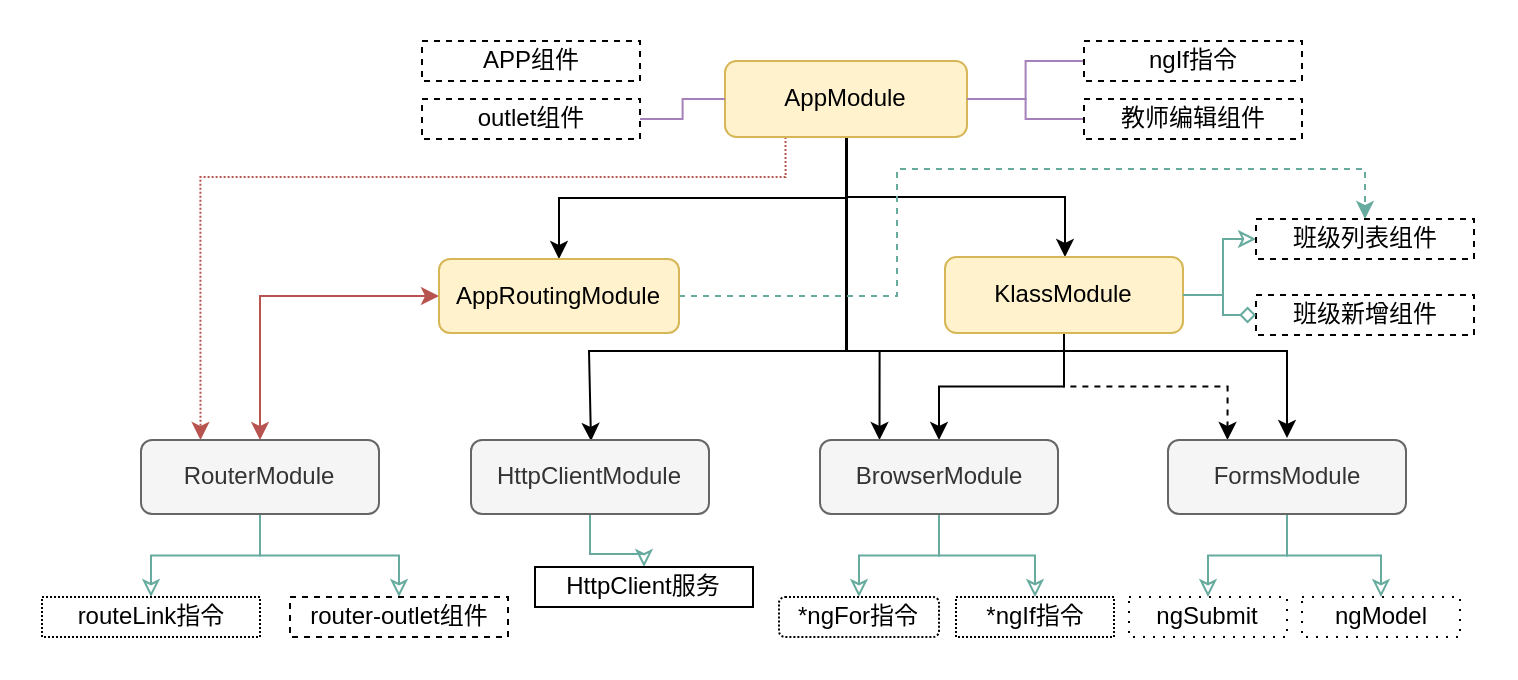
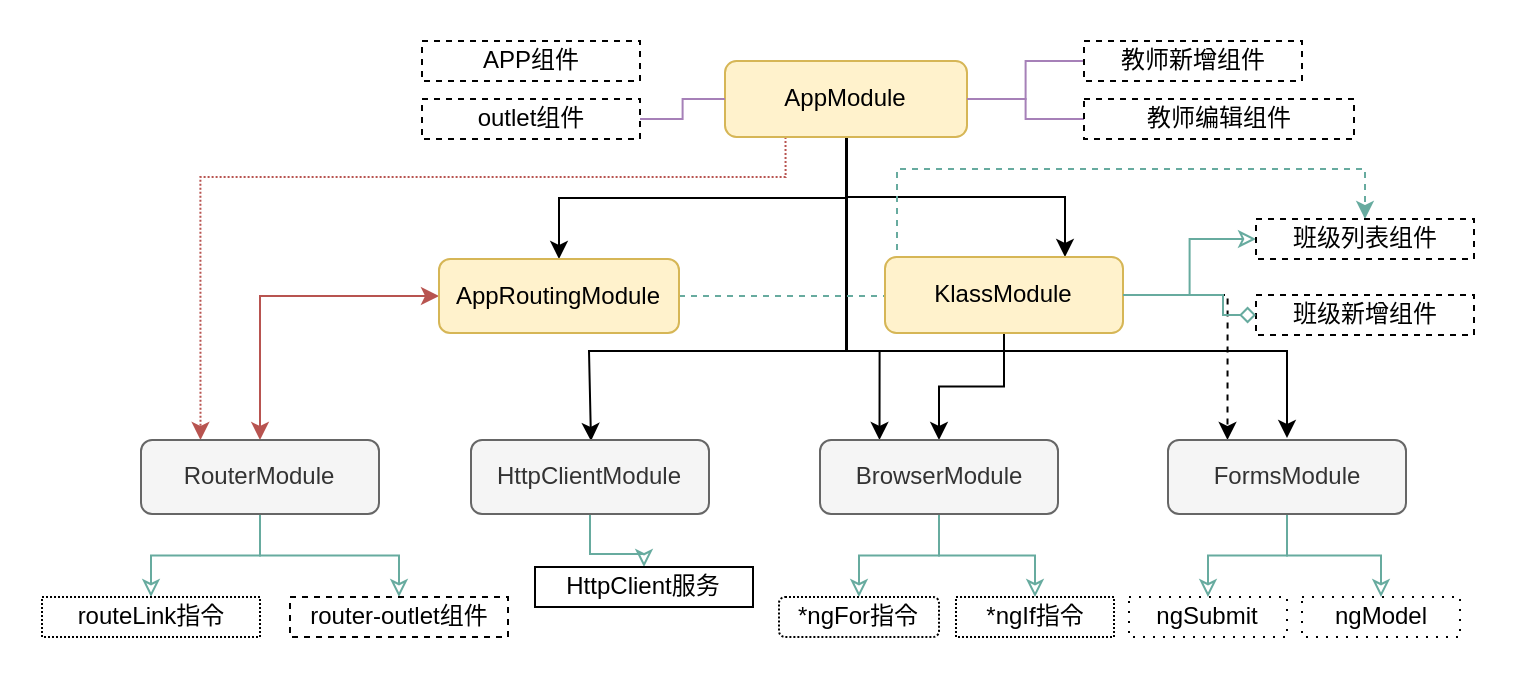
node "ngIf指令": label "ngIf指令" -> "教师新增组件"
node "教师编辑组件": size 218x40 -> 270x40
node "KlassModule": moved (1064, 295) -> (1004, 295)
